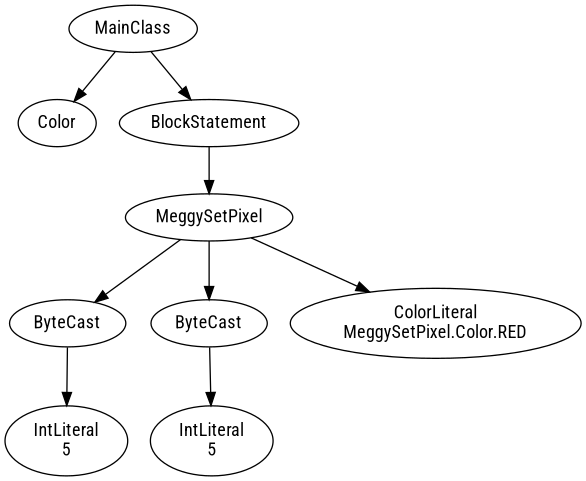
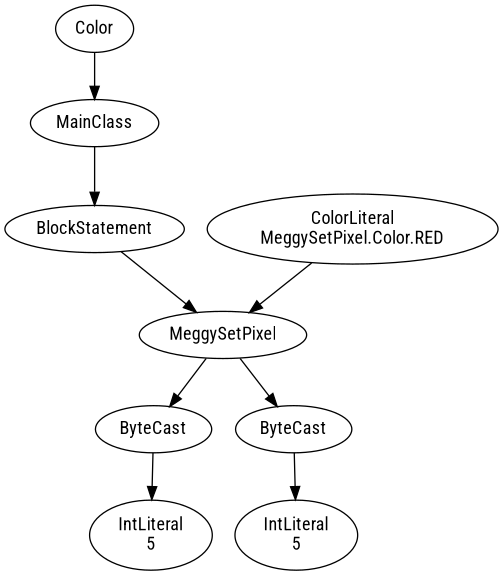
edge "MainClass" -> "Color": reversed
edge "MeggySetPixel" -> "ColorLiteral MeggySetPixel.Color.RED": reversed
